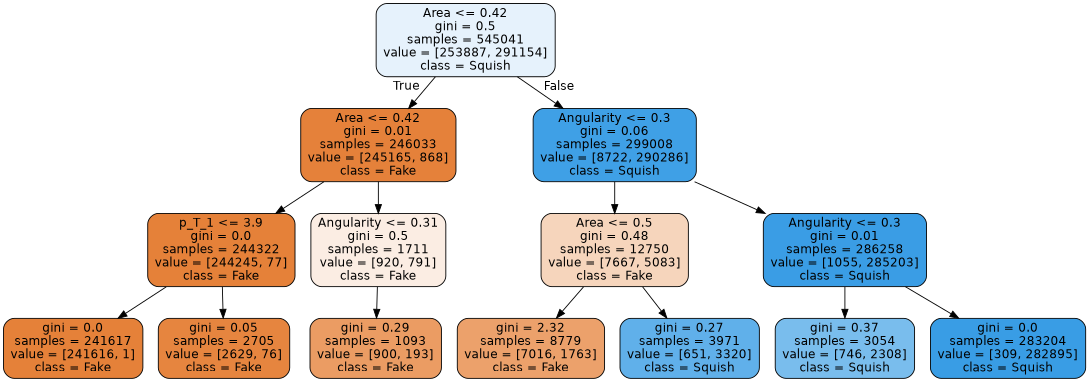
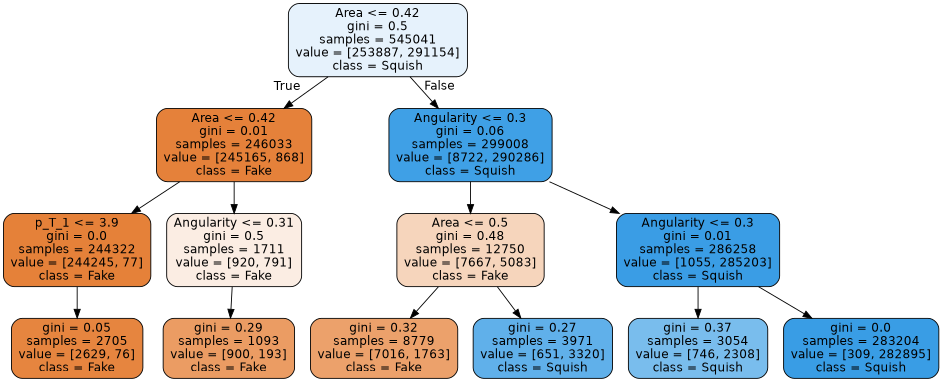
node "gini = 0.0 samples = 241617 value = [241616, 1] class = Fake": removed
node "gini = 2.32 samples = 8779 value = [7016, 1763] class = Fake": label "gini = 2.32 samples = 8779 value = [7016, 1763] class = Fake" -> "gini = 0.32 samples = 8779 value = [7016, 1763] class = Fake"
